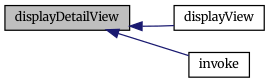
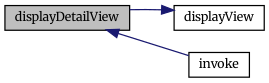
edge "displayView" -> "displayDetailView": reversed
